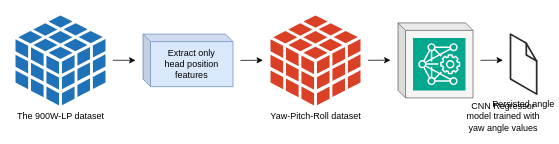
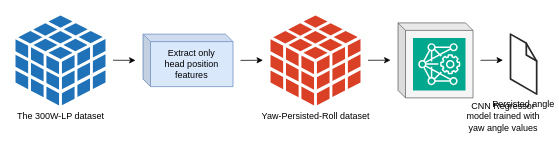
node "The 900W-LP dataset": label "The 900W-LP dataset" -> "The 300W-LP dataset"
node "Yaw-Pitch-Roll dataset": label "Yaw-Pitch-Roll dataset" -> "Yaw-Persisted-Roll dataset"
